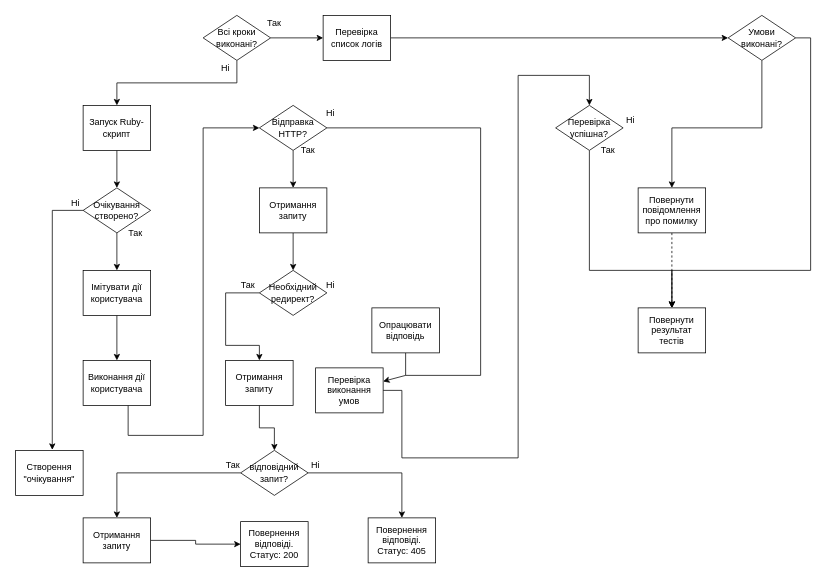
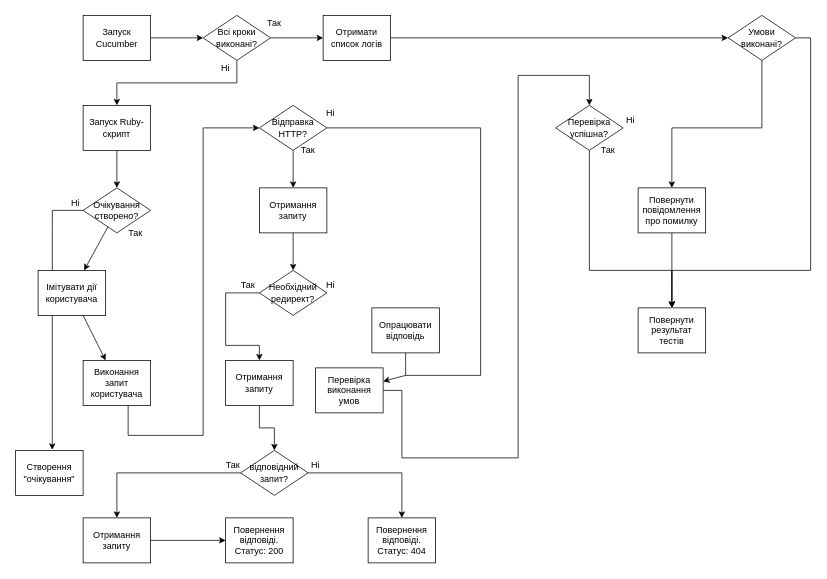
node "Запуск Cucumber": added
edge "Запуск Cucumber" -> "Всі кроки виконані?": added
node "Перевірка список логів": label "Перевірка список логів" -> "Отримати список логів"
edge "Повернути повідомлення про помилку" -> "Повернути результат тестів": style dashed -> solid
node "Імітувати дії користувача": moved (117, 293) -> (72, 293)
node "Виконання дії користувача": label "Виконання дії користувача" -> "Виконання запит користувача"
node "Повернення відповіді. Статус: 405": label "Повернення відповіді. Статус: 405" -> "Повернення відповіді. Статус: 404"
node "Повернення відповіді. Статус: 200": moved (274, 544) -> (259, 540)
